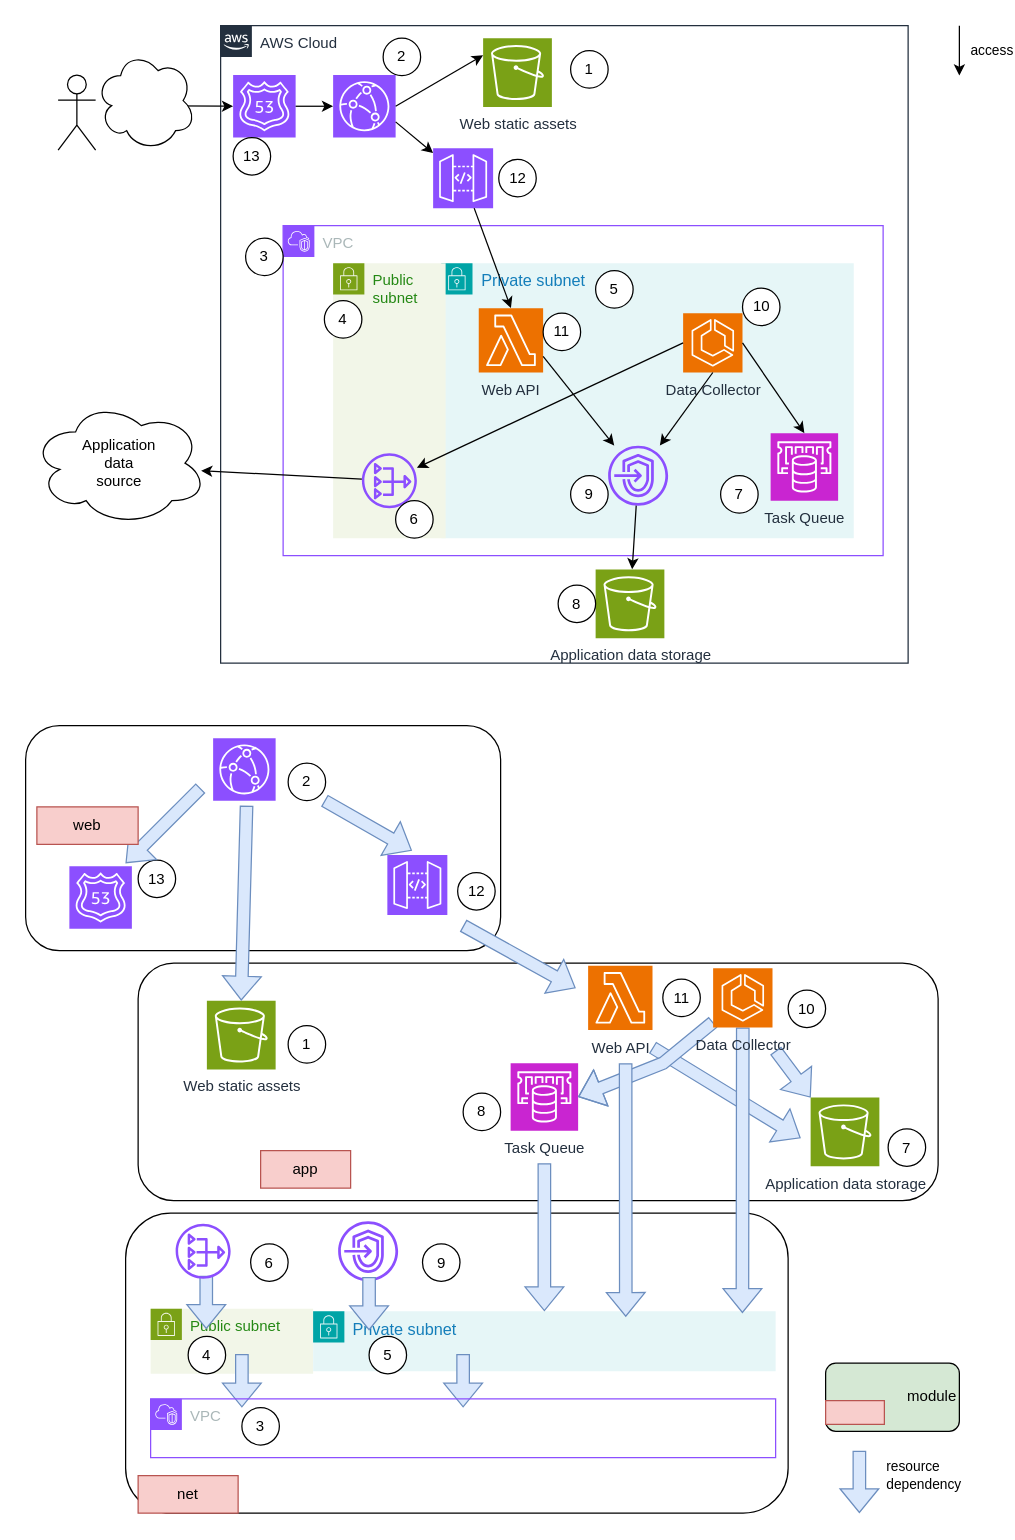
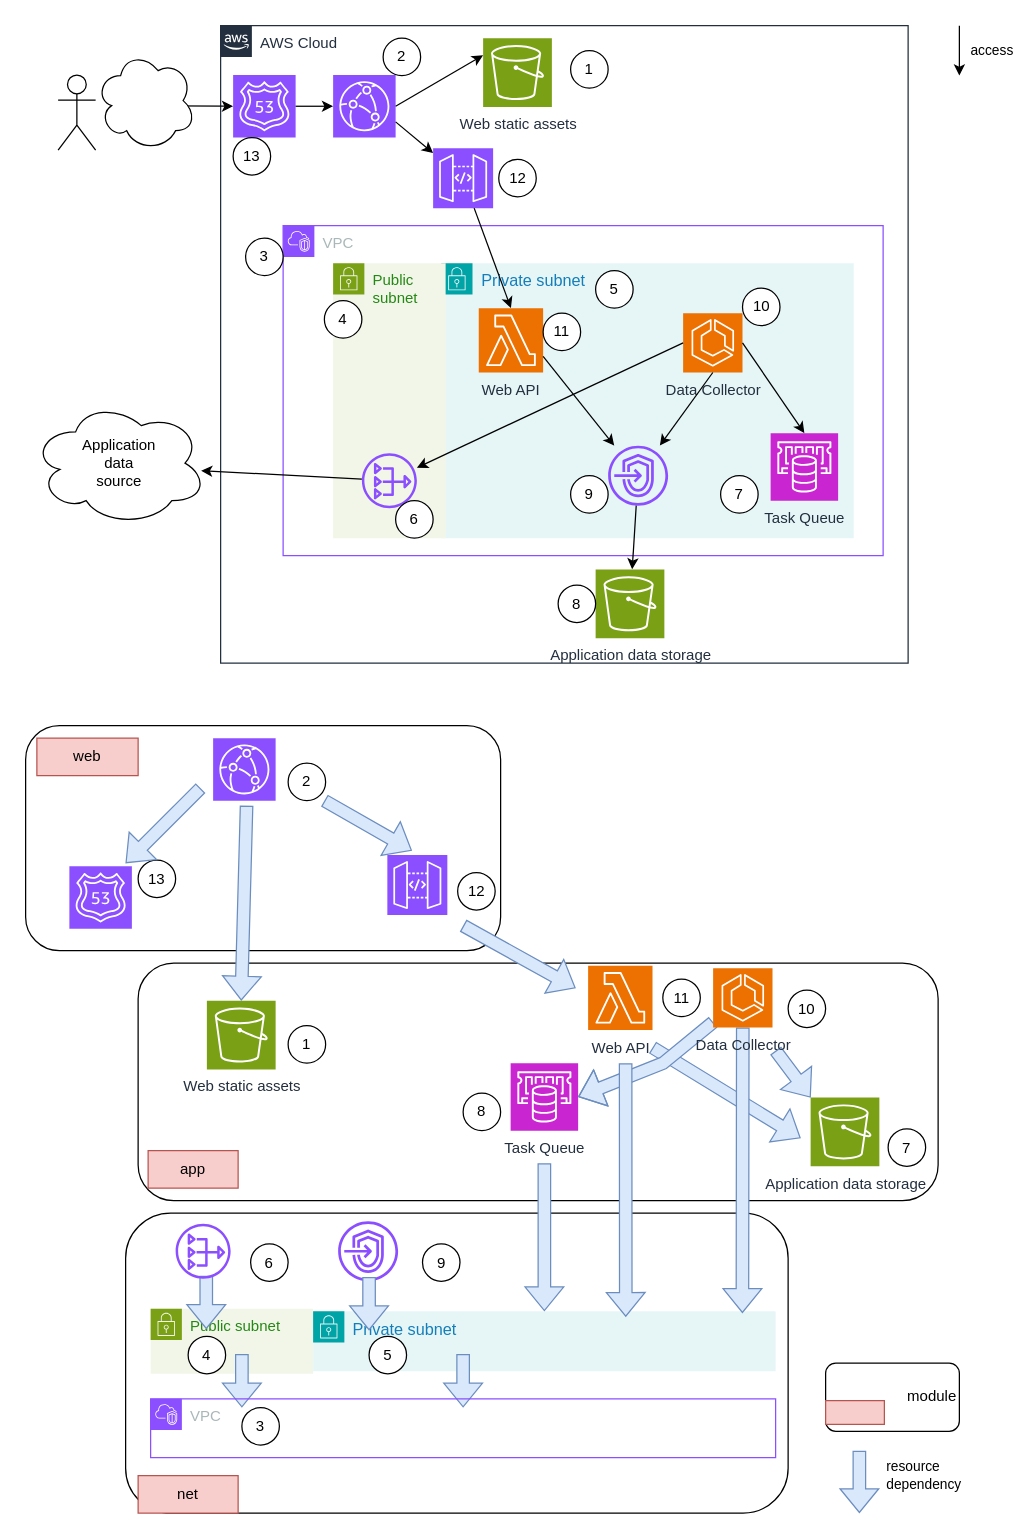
node "web": moved (88, 826) -> (88, 757)
node "app": moved (306, 1169) -> (193, 1169)
node "module": fillcolor #d5e8d4 -> #ffffff
